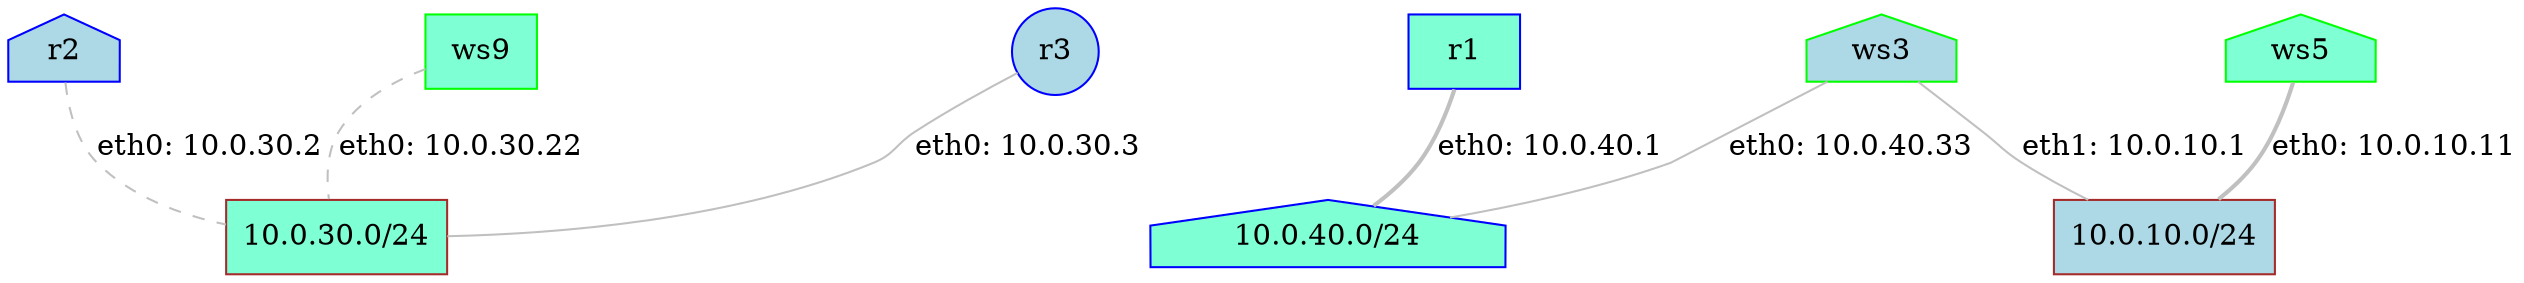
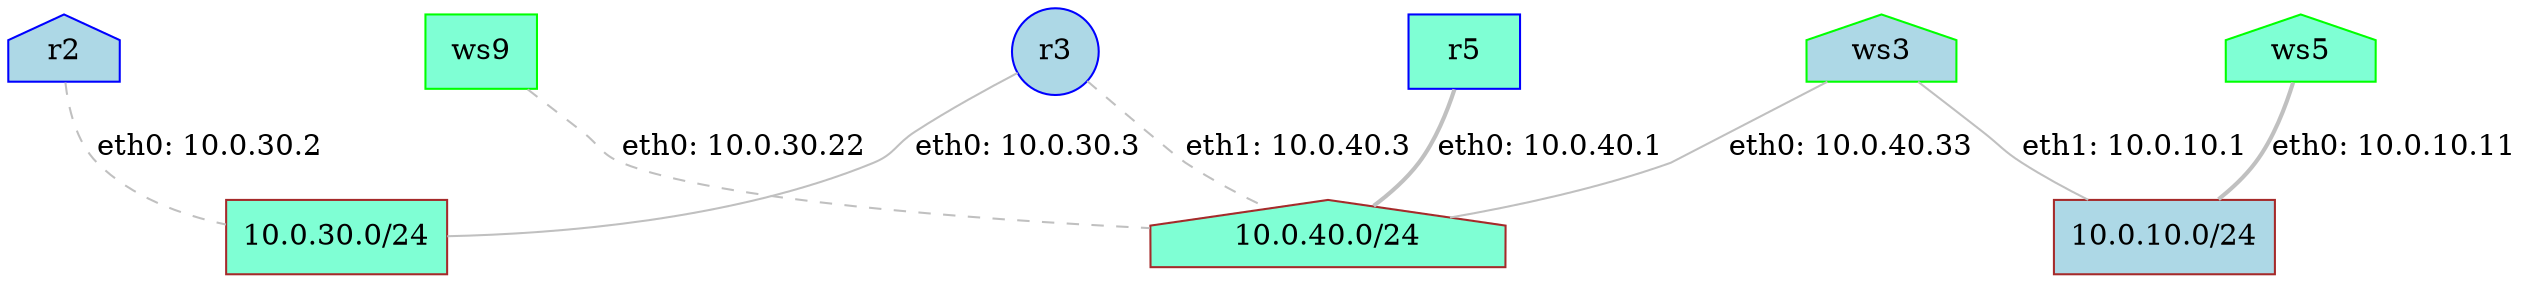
node "r1": label "r1" -> "r5"
edge "ws9" -- "10.0.30.0/24": now "ws9" -- "10.0.40.0/24"
edge "r3" -- "10.0.40.0/24": added, label "eth1: 10.0.40.3"
node "10.0.40.0/24": color blue -> brown
